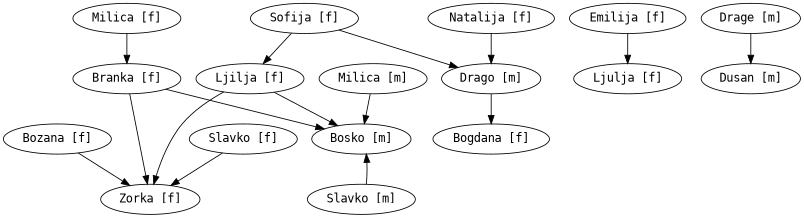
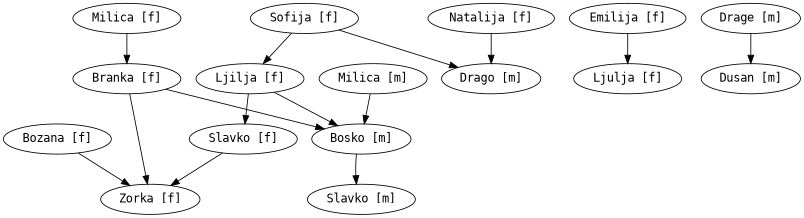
edge "Ljilja [f]" -> "Zorka [f]": now "Ljilja [f]" -> "Slavko [f]"
node "Bogdana [f]": removed
edge "Slavko [m]" -> "Bosko [m]": reversed
